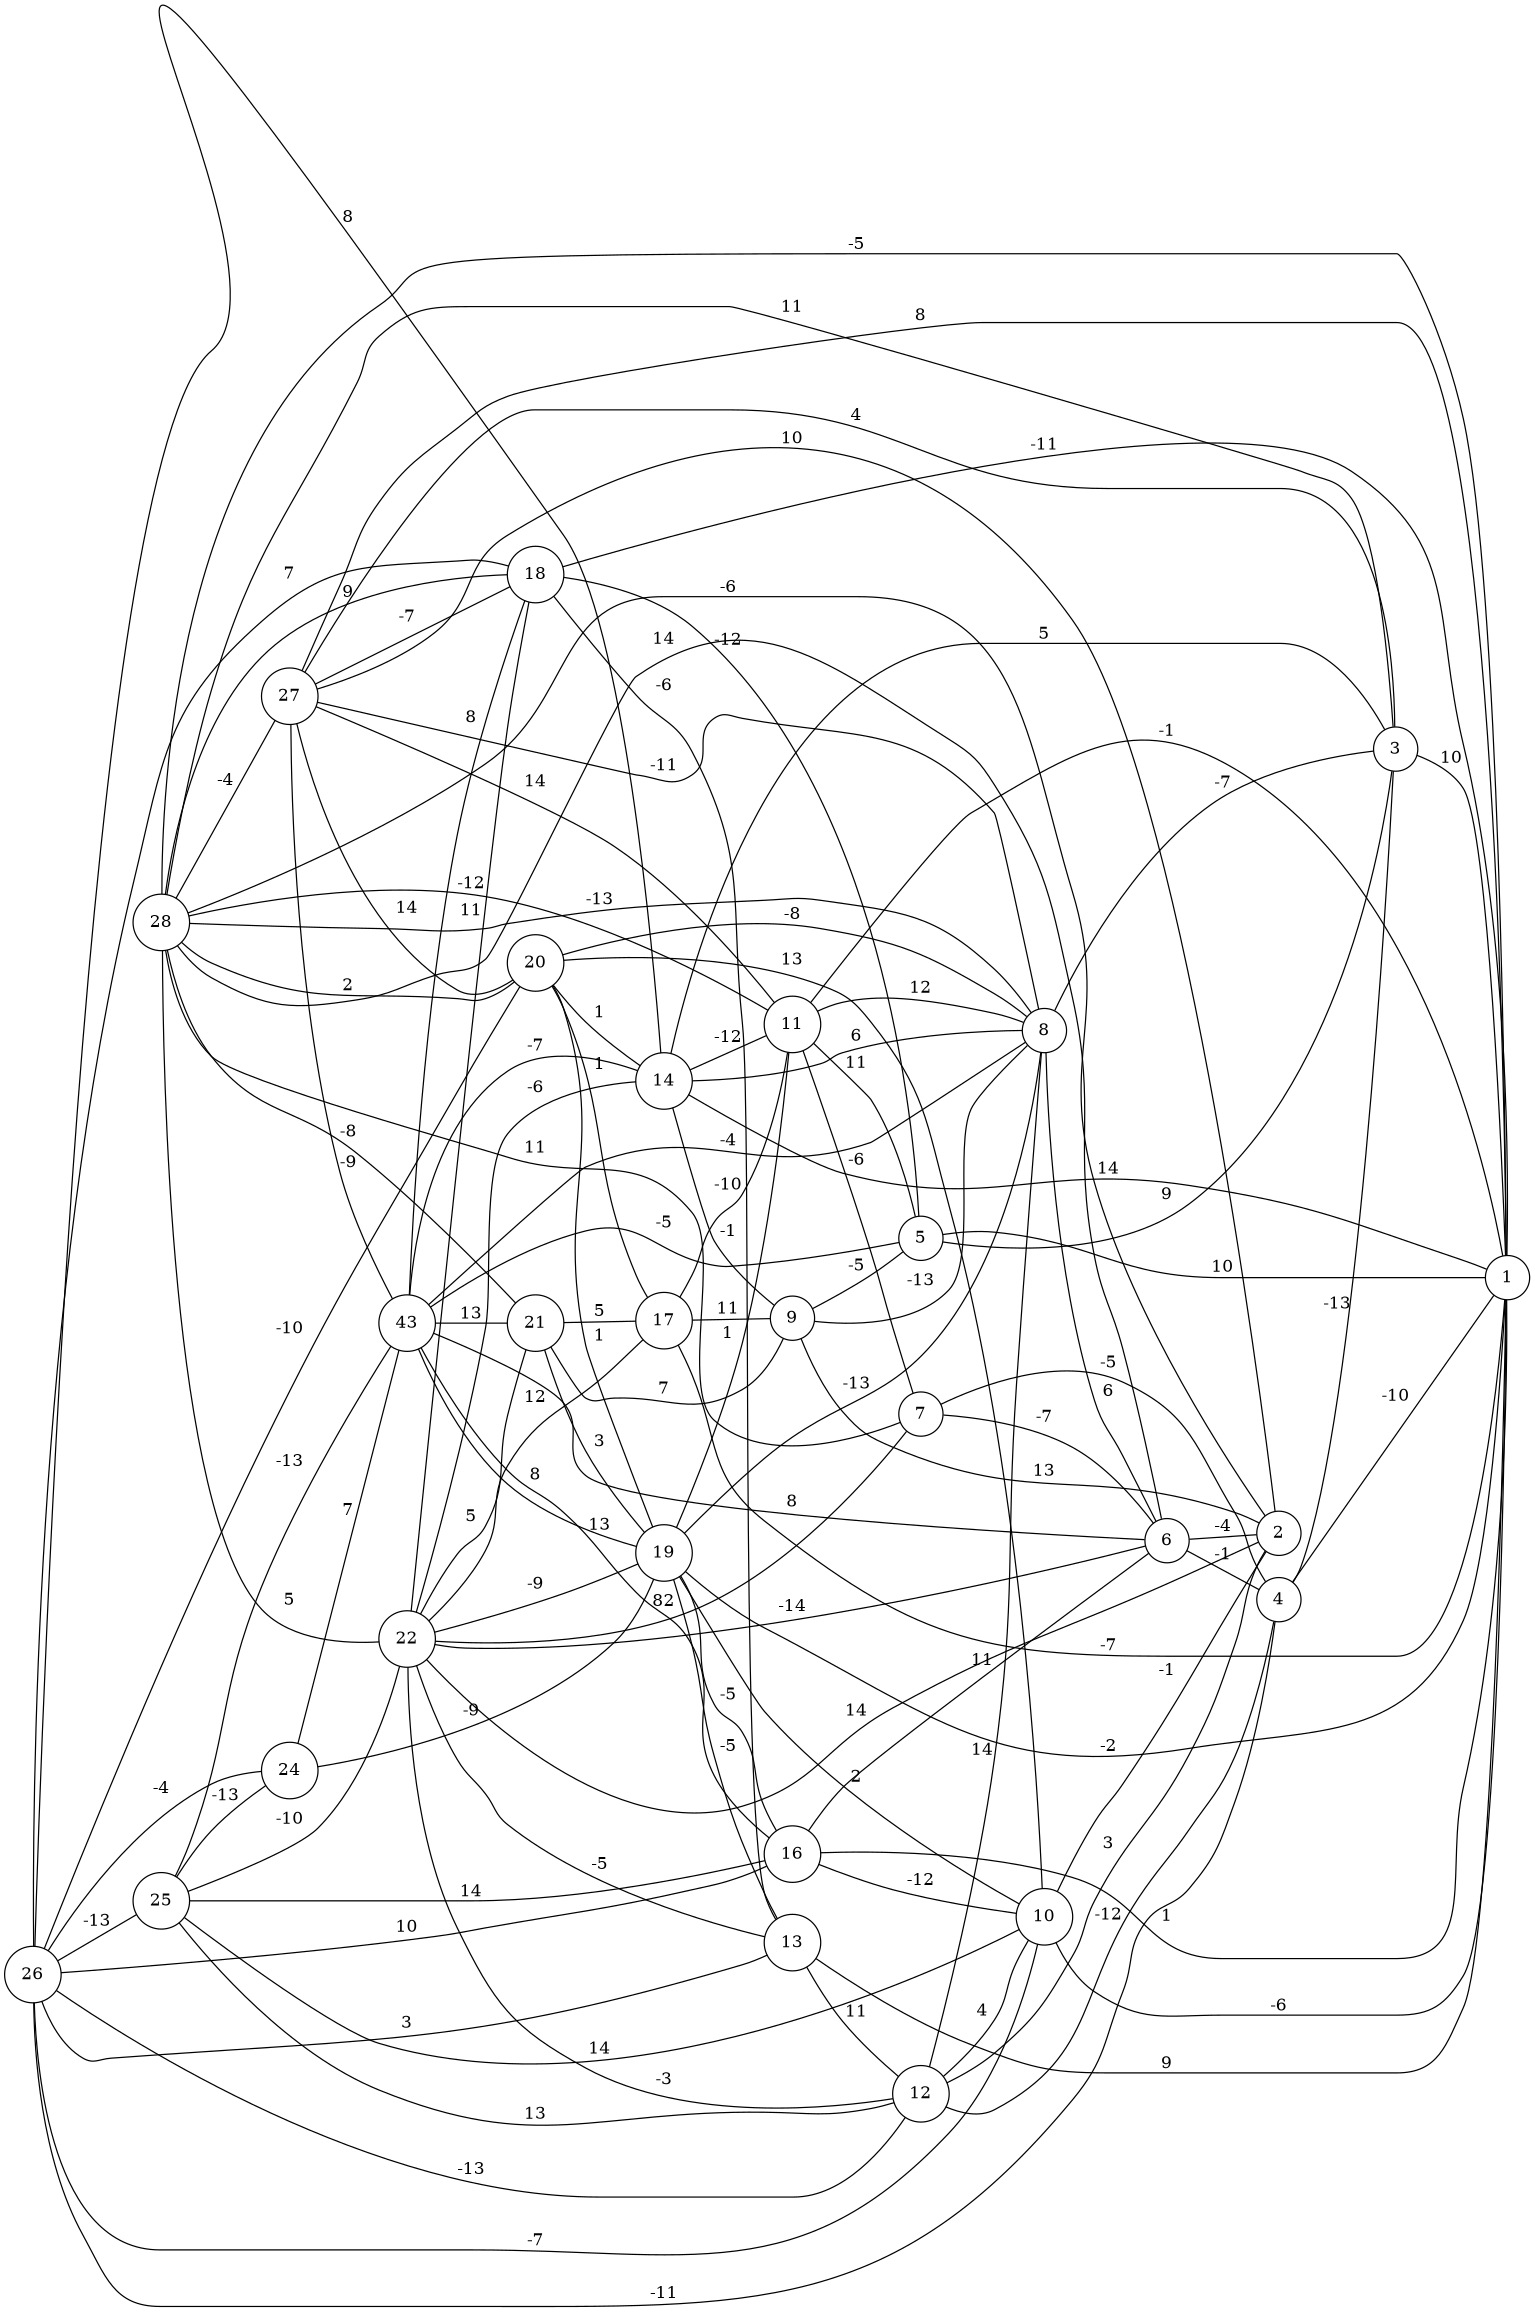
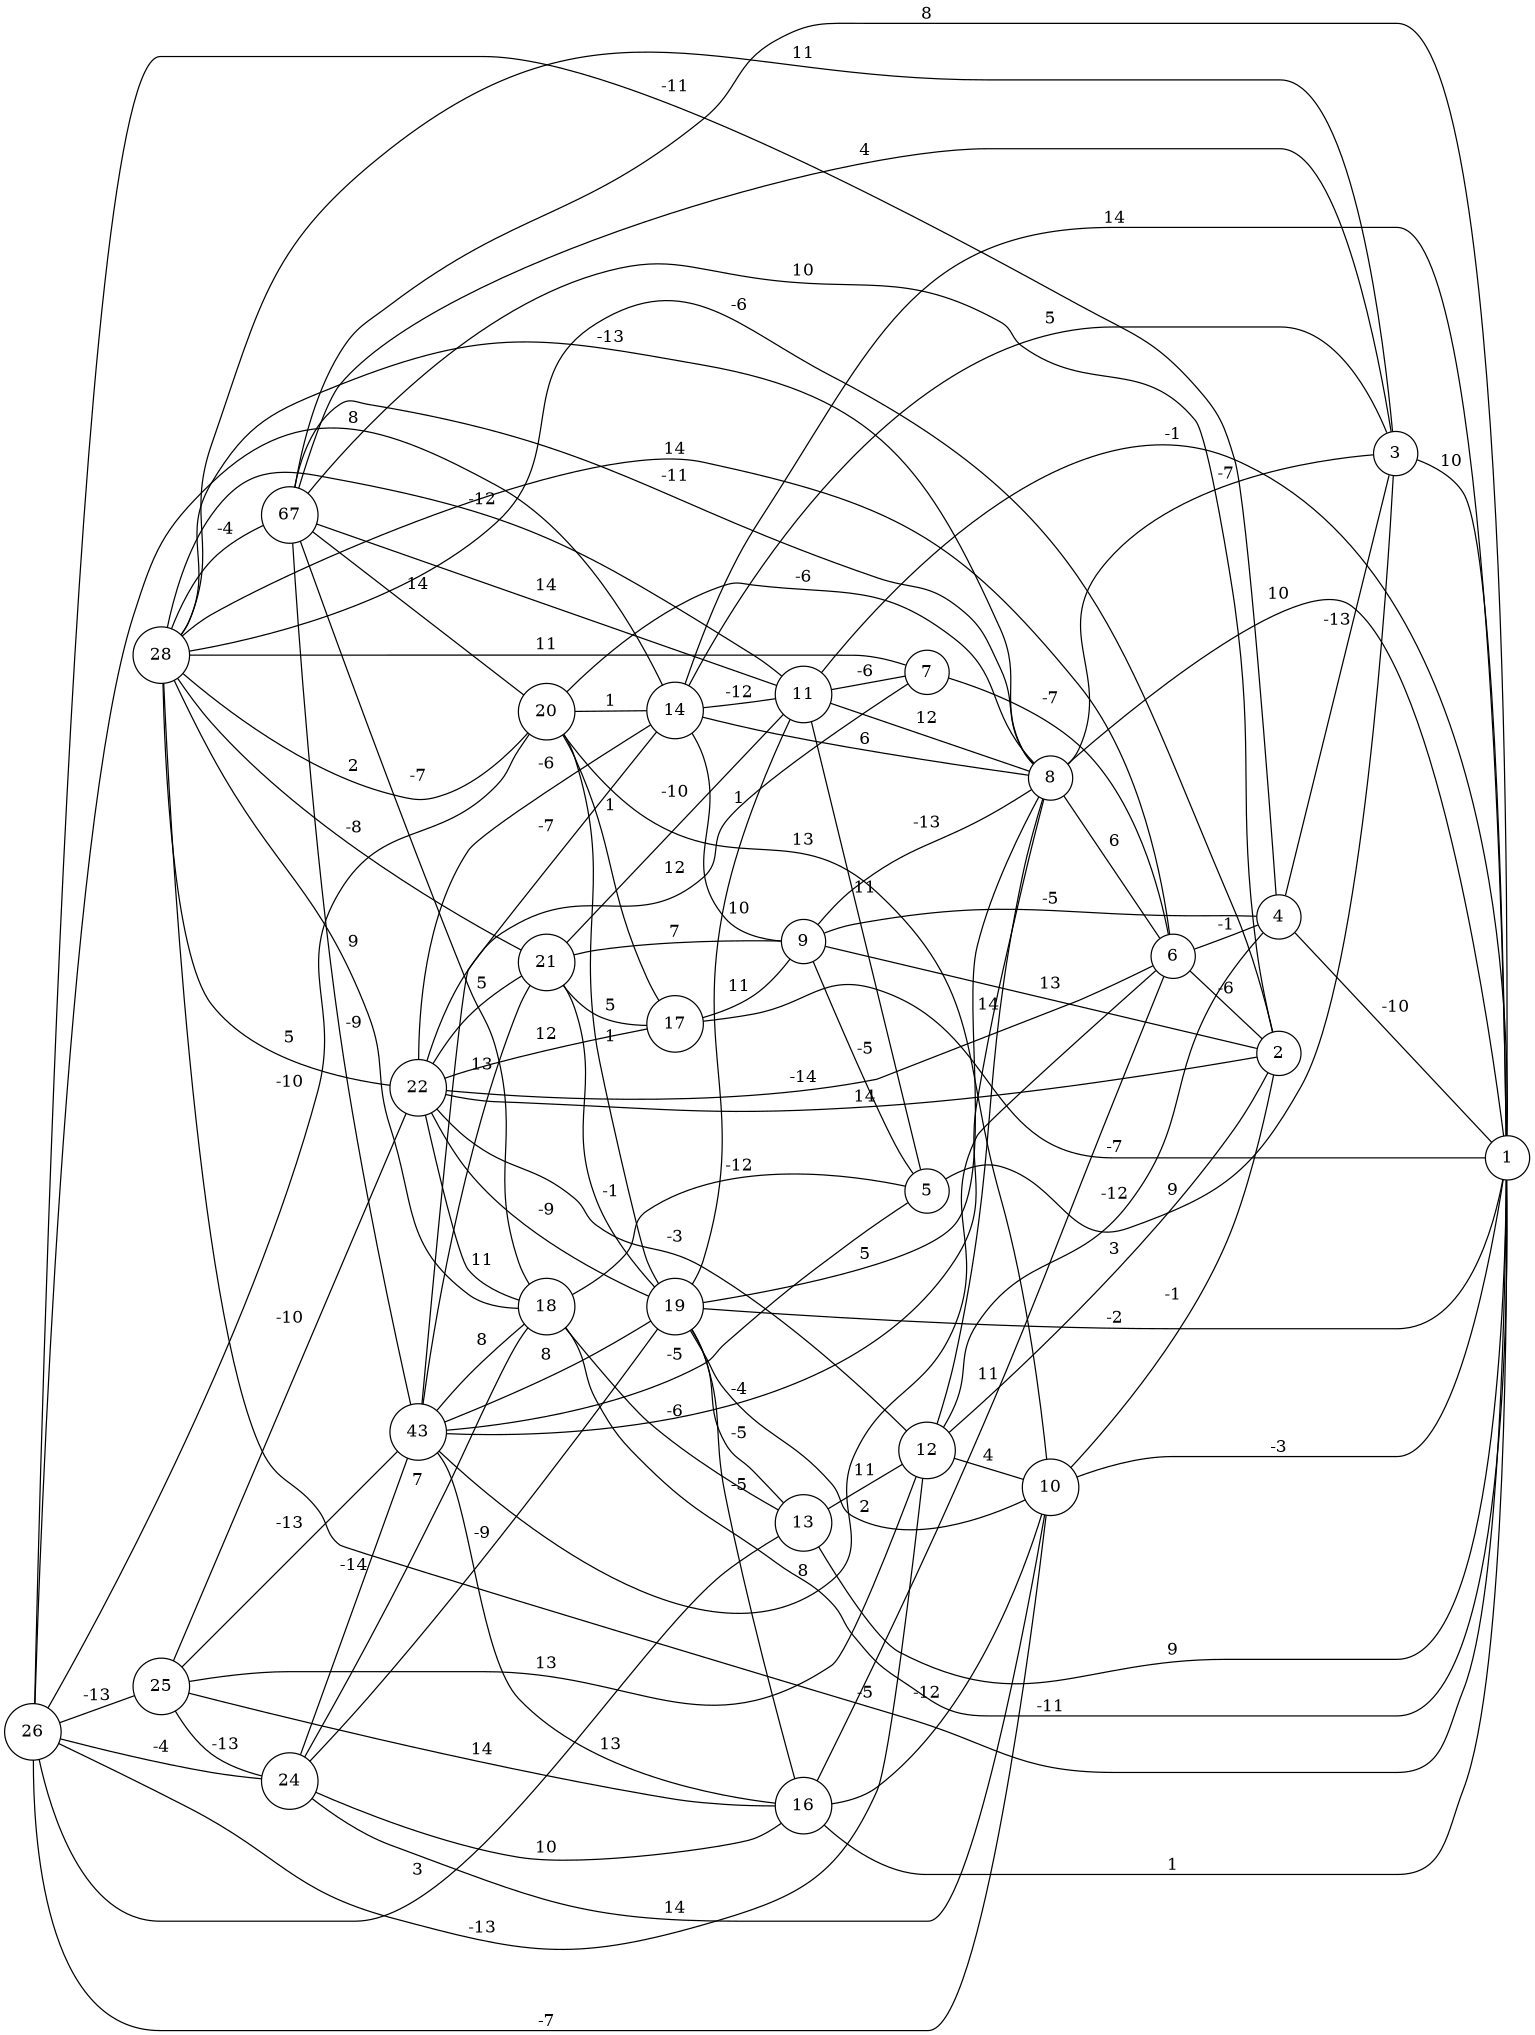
node "27": label "27" -> "67"
edge "20" -- "8": label "-8" -> "-6"
edge "18" -- "26": now "18" -- "24"
edge "11" -- "17": now "11" -- "21"
edge "14" -- "9": label "-1" -> "10"
edge "5" -- "1": now "8" -- "1"
edge "8" -- "19": label "-13" -> "5"
edge "7" -- "4": now "9" -- "4"
edge "21" -- "19": label "3" -> "-1"
edge "43" -- "24": label "7" -> "-14"
edge "2" -- "6": label "-4" -> "-6"
edge "7" -- "22": label "82" -> "12"
edge "22" -- "13": removed, label "-5"
edge "16" -- "26": now "16" -- "24"
edge "1" -- "10": label "-6" -> "-3"
edge "25" -- "10": now "24" -- "10"
